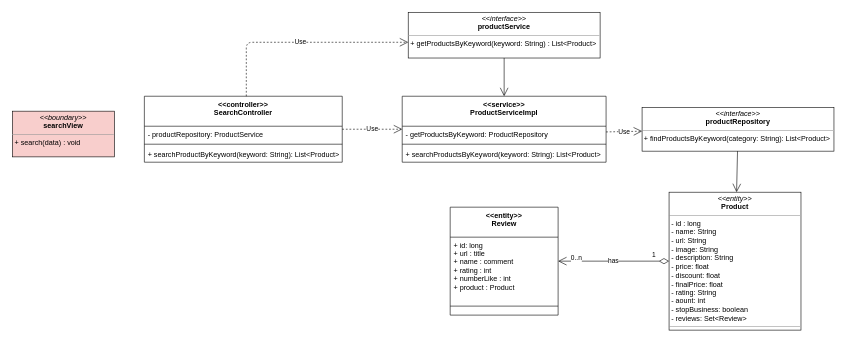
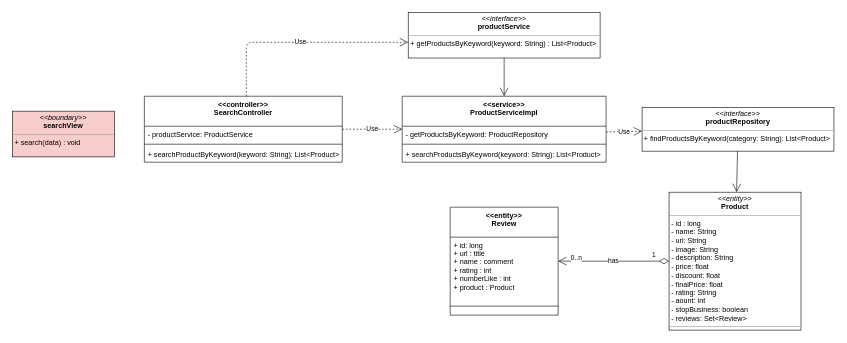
node "- productRepository: ProductService": label "- productRepository: ProductService" -> "- productService: ProductService"
